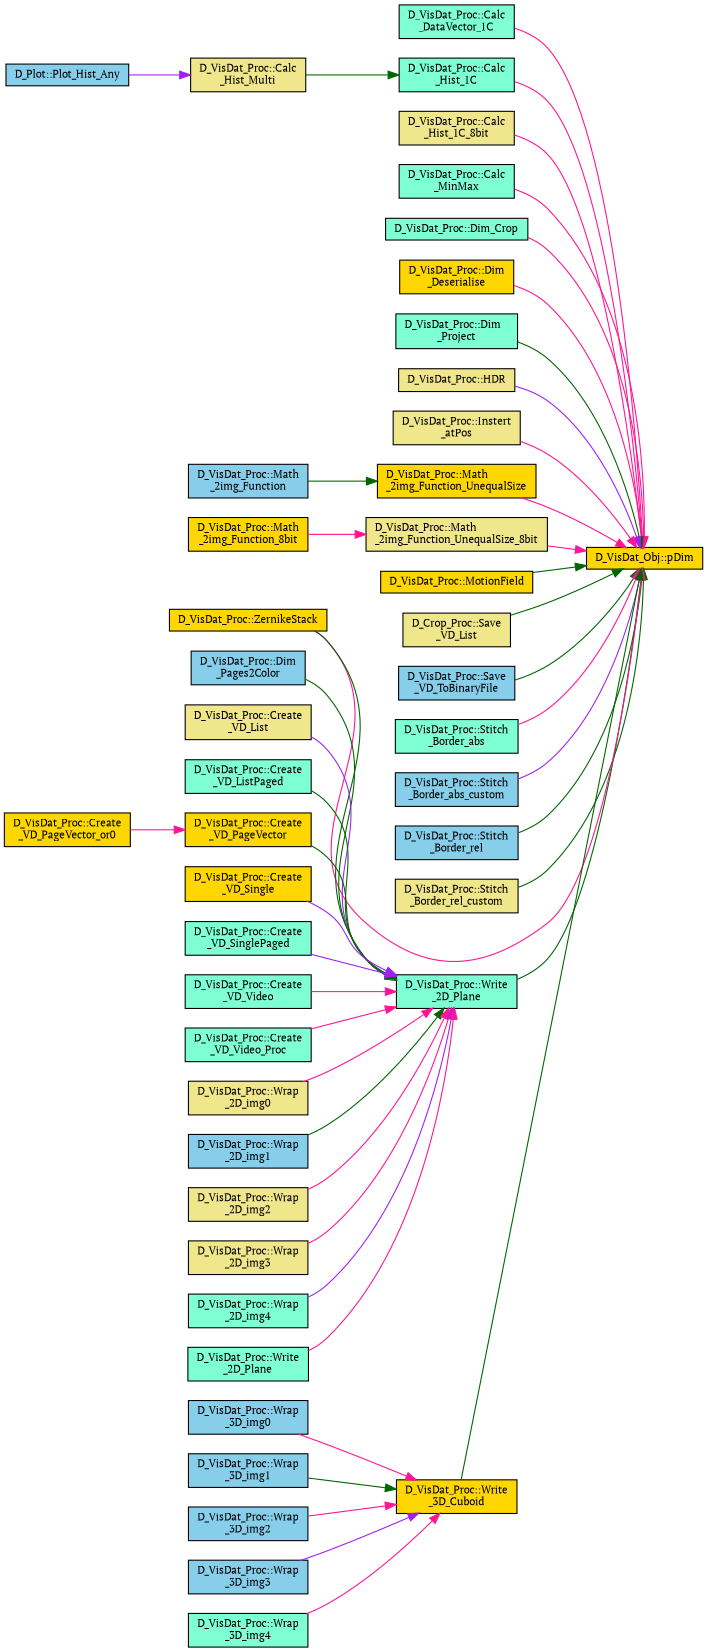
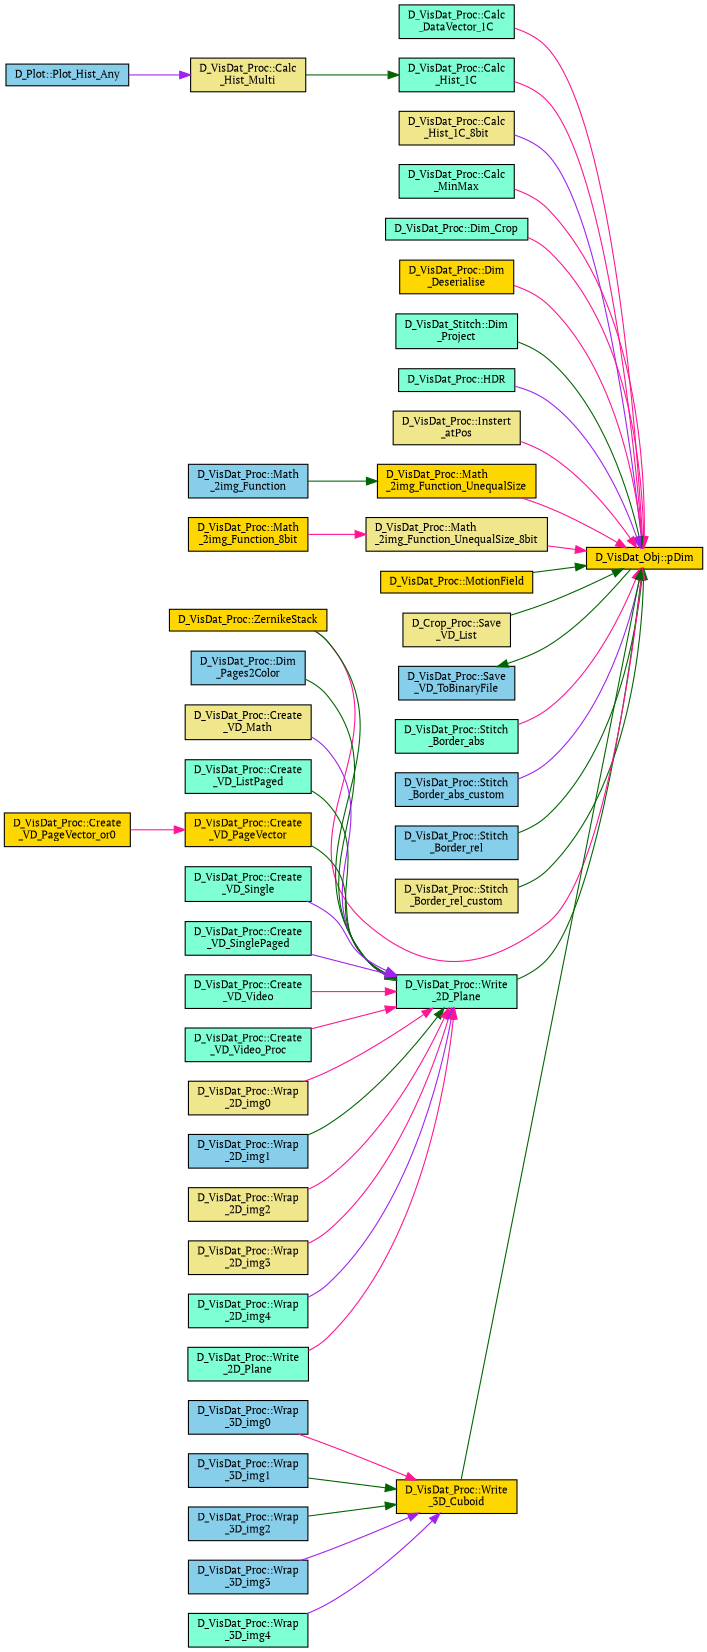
edge "D_VisDat_Proc::Calc _Hist_1C_8bit" -> "D_VisDat_Obj::pDim": color deeppink -> purple
node "D_VisDat_Proc::Dim _Project": label "D_VisDat_Proc::Dim _Project" -> "D_VisDat_Stitch::Dim _Project"
node "D_VisDat_Proc::HDR": fillcolor khaki -> aquamarine
edge "D_VisDat_Proc::Save _VD_ToBinaryFile" -> "D_VisDat_Obj::pDim": reversed
node "D_VisDat_Proc::Create _VD_List": label "D_VisDat_Proc::Create _VD_List" -> "D_VisDat_Proc::Create _VD_Math"
node "D_VisDat_Proc::Create _VD_Single": fillcolor gold -> aquamarine
edge "D_VisDat_Proc::Wrap _3D_img2" -> "D_VisDat_Proc::Write _3D_Cuboid": color deeppink -> darkgreen
edge "D_VisDat_Proc::Wrap _3D_img4" -> "D_VisDat_Proc::Write _3D_Cuboid": color deeppink -> purple
